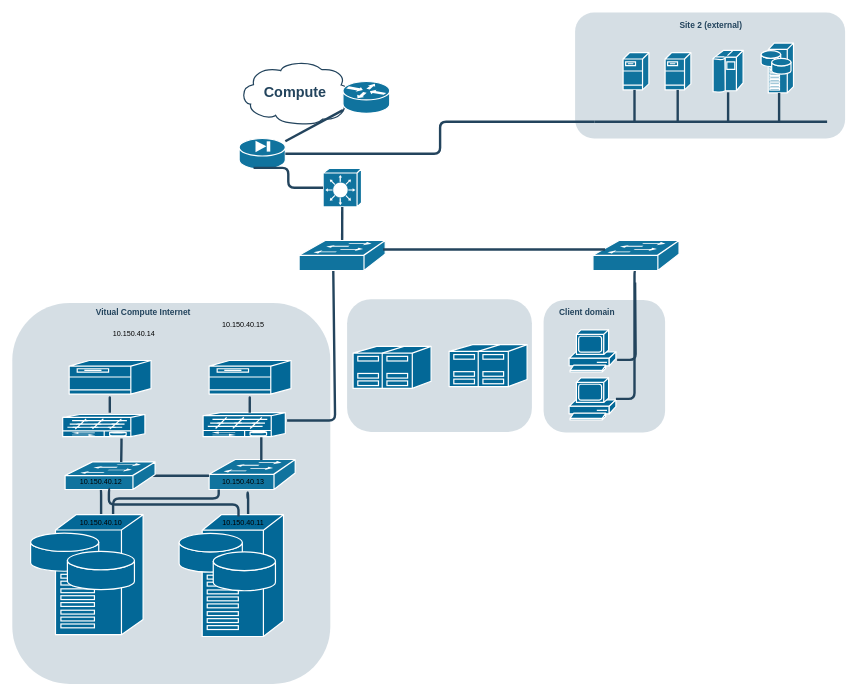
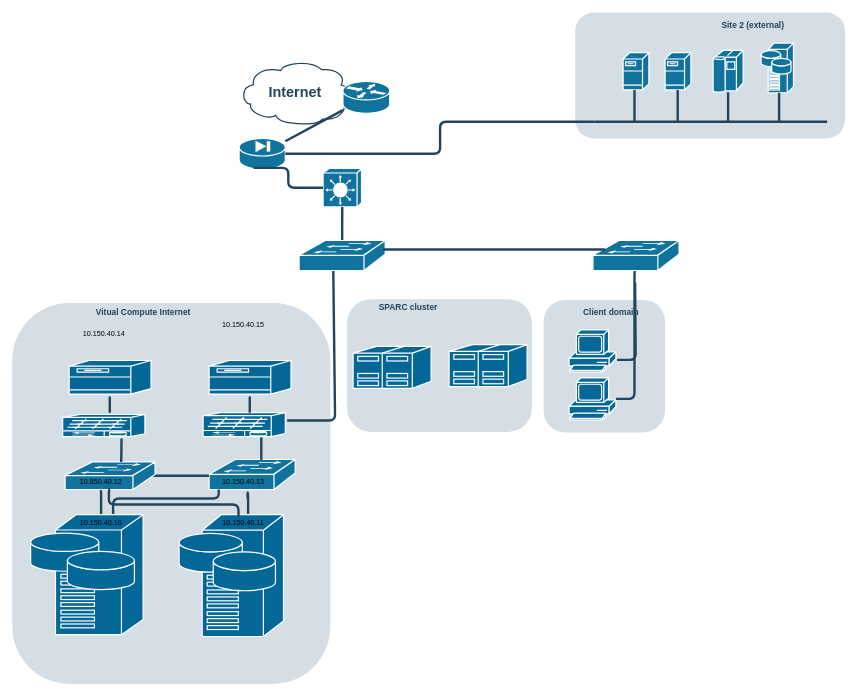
node "Site 2 (external)": moved (711, 25) -> (753, 25)
node "Compute": label "Compute" -> "Internet"
node "SPARC cluster": added
node "Client domain": moved (587, 312) -> (611, 312)
node "10.150.40.14": moved (134, 333) -> (104, 333)
node "10.150.40.12": label "10.150.40.12" -> "10.850.40.12"
